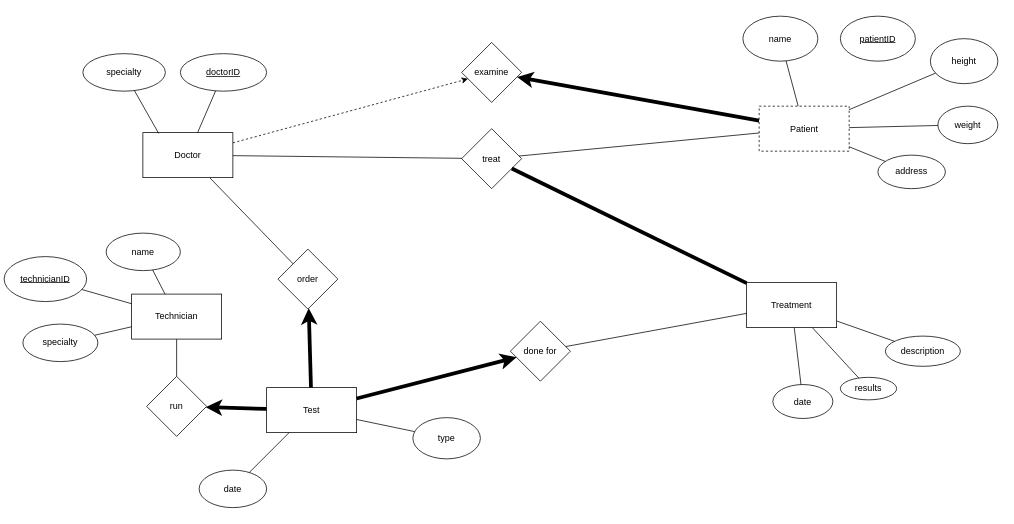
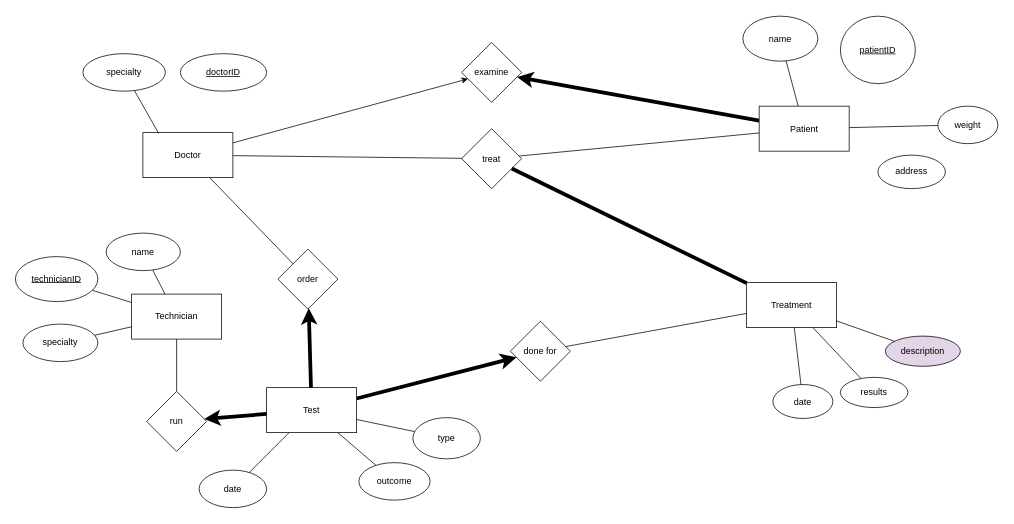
node "patientID": size 75x45 -> 75x68
node "height": removed
edge "height" -- "Patient": removed
edge "Doctor" -> "examine": style dashed -> solid
edge "doctorID" -- "Doctor": removed
node "Patient": style dashed -> solid
edge "Patient" -- "address": removed
node "technicianID": moved (45, 279) -> (57, 279)
node "description": fillcolor #ffffff -> #e1d5e7
node "results": size 56x23 -> 68x30
node "run": moved (177, 406) -> (177, 421)
edge "Test" -- "outcome": added
node "outcome": added
